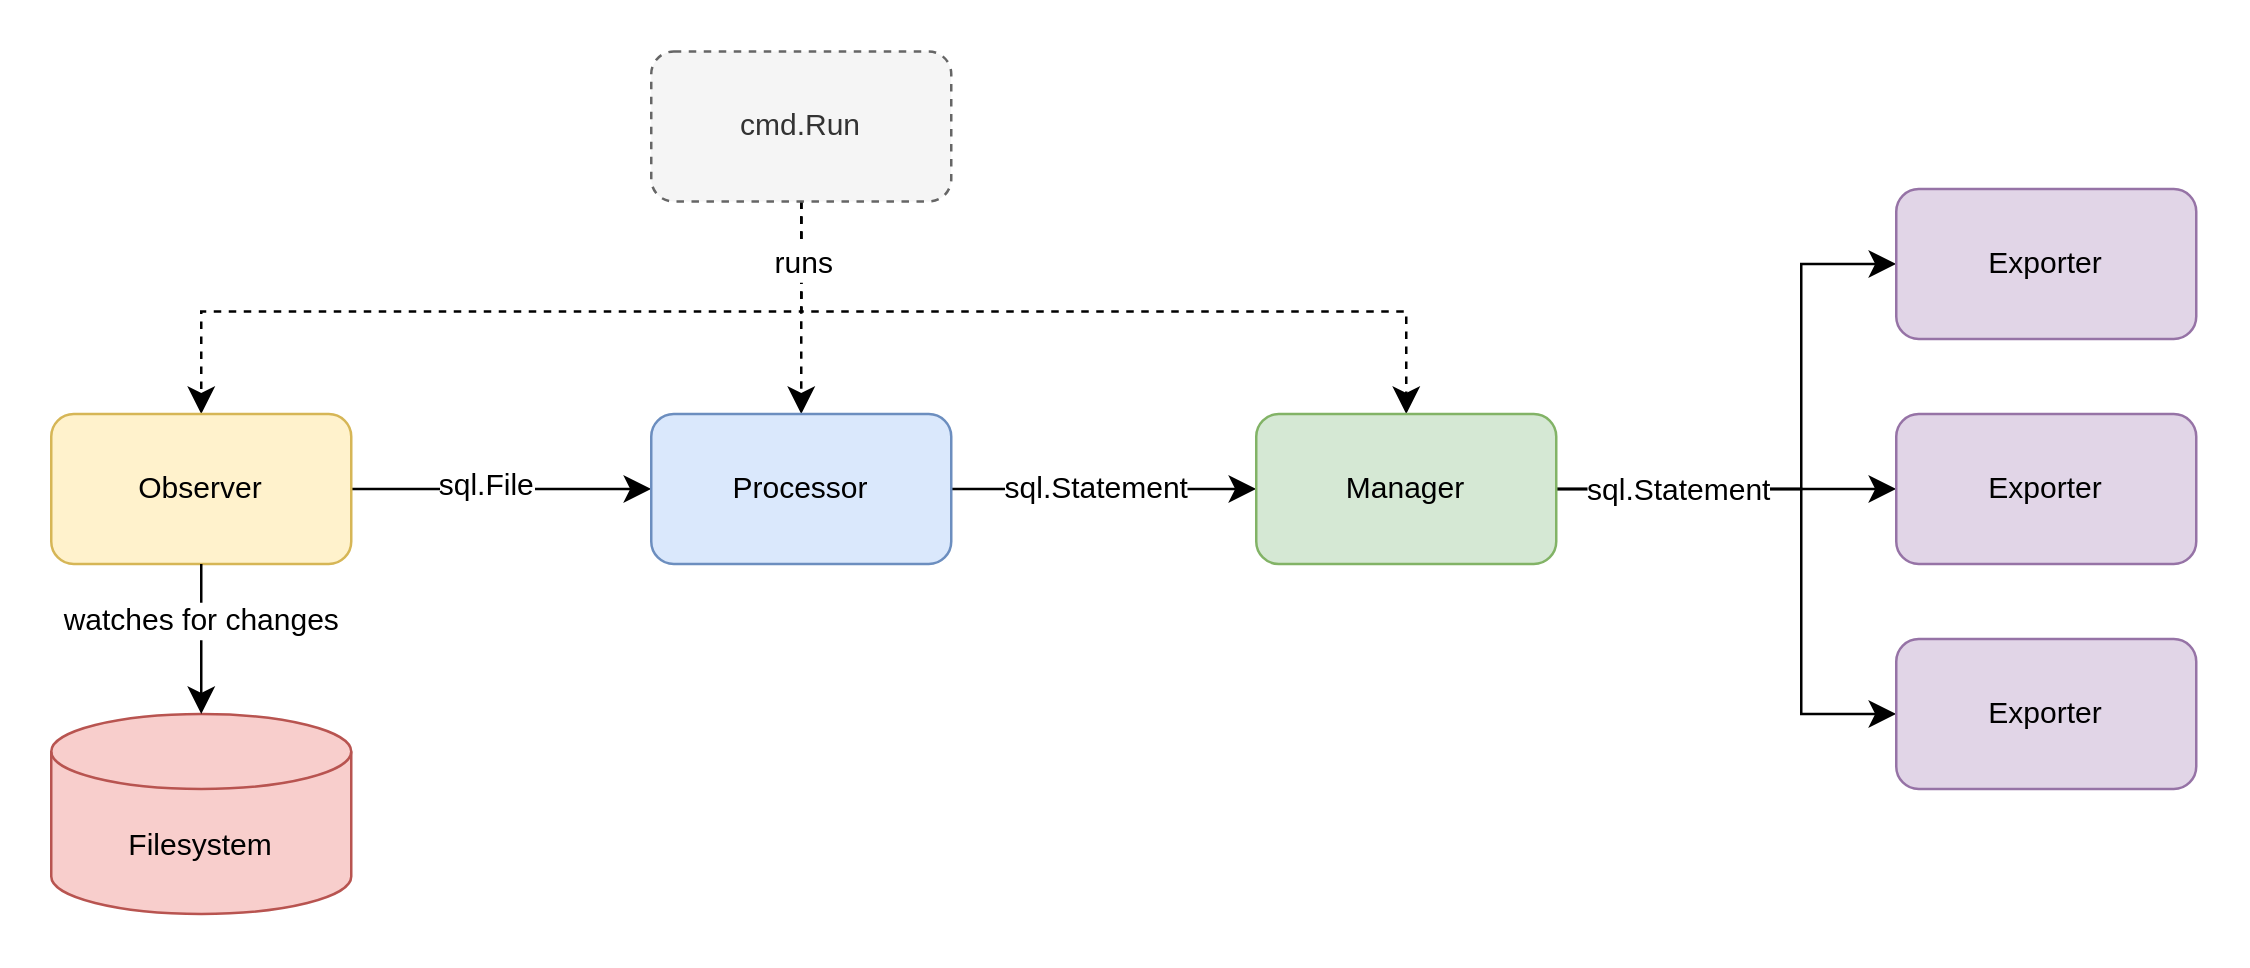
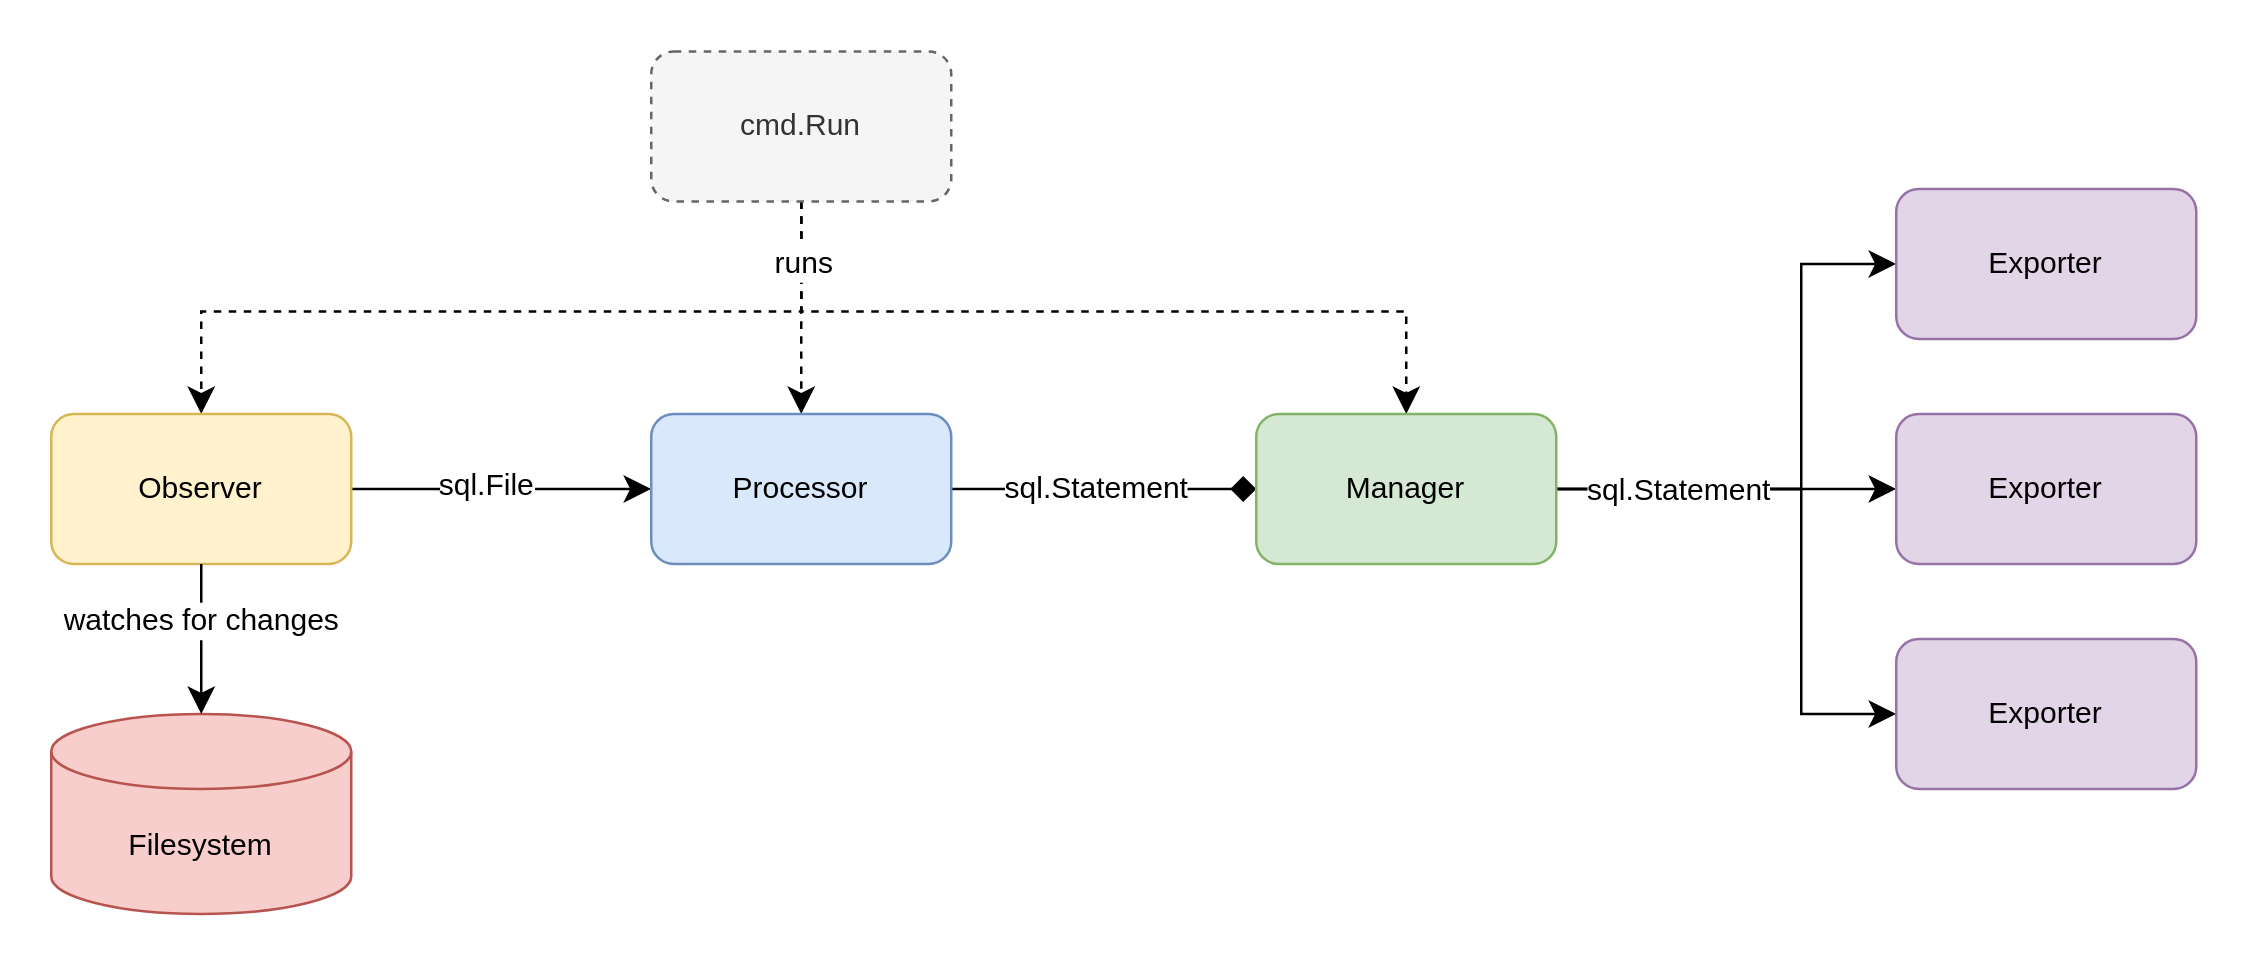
edge "Processor" -> "Manager": arrowhead classic -> diamond
